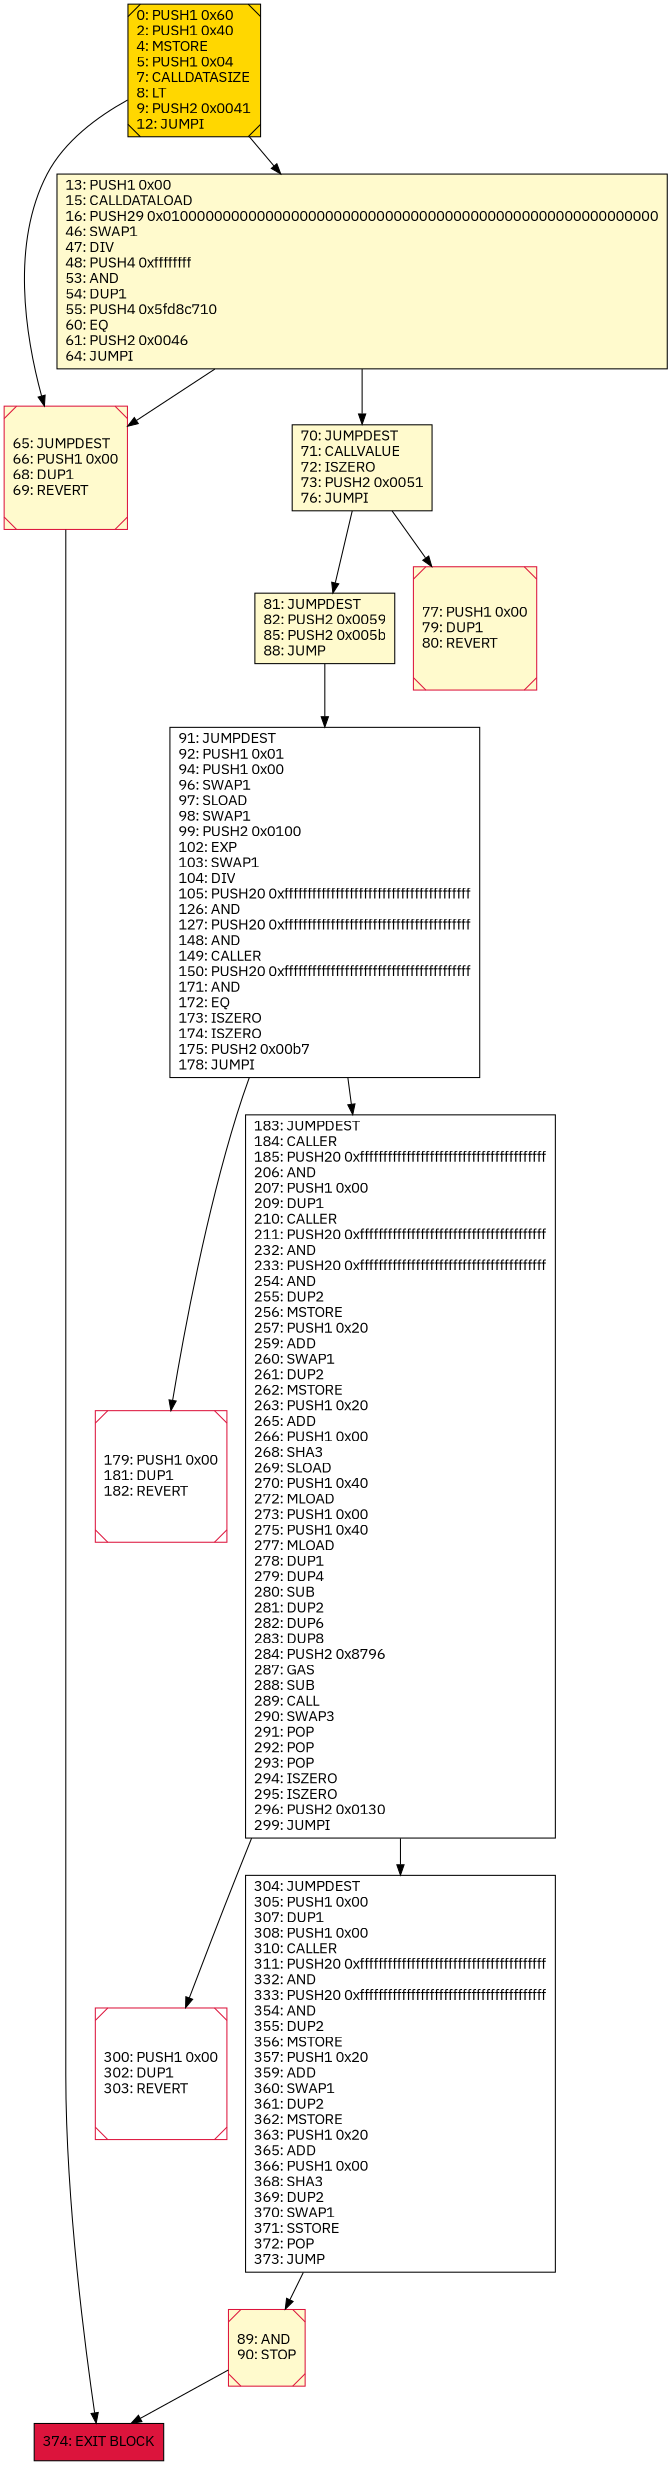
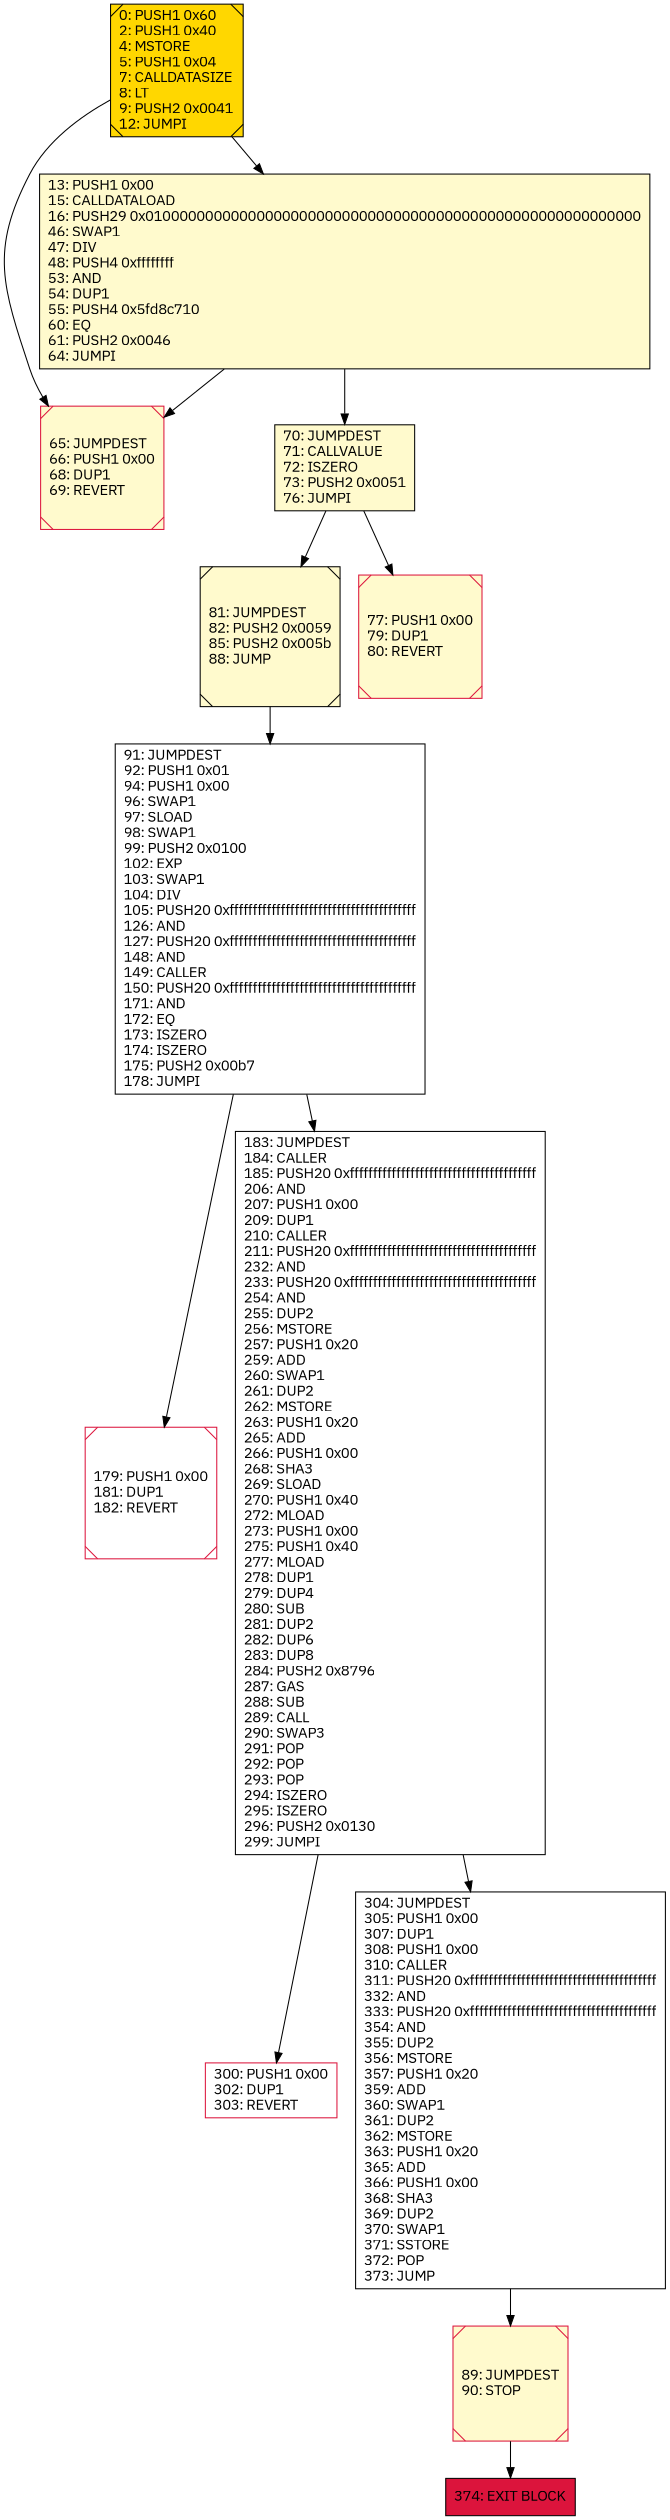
node "81: JUMPDEST 82: PUSH2 0x0059 85: PUSH2 0x005b 88: JUMP": shape box -> Msquare
edge "65: JUMPDEST 66: PUSH1 0x00 68: DUP1 69: REVERT" -> "374: EXIT BLOCK": removed
node "300: PUSH1 0x00 302: DUP1 303: REVERT": shape Msquare -> box
node "89: AND 90: STOP": label "89: AND 90: STOP" -> "89: JUMPDEST 90: STOP"
